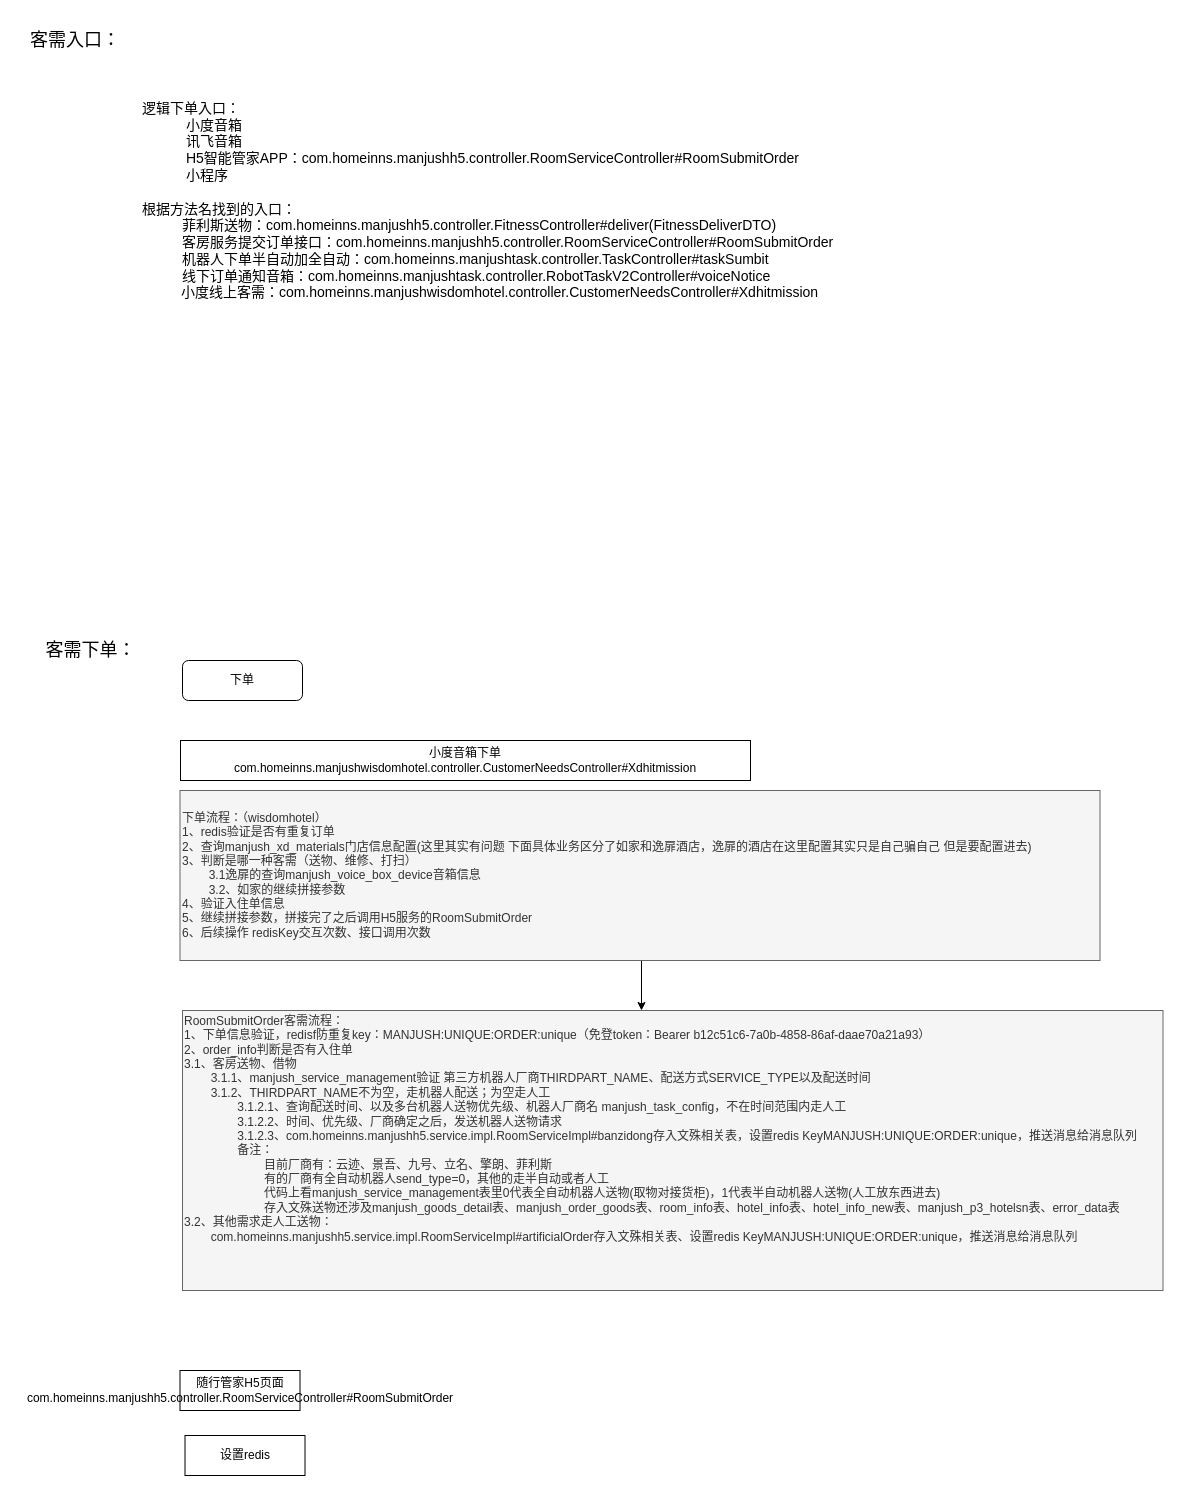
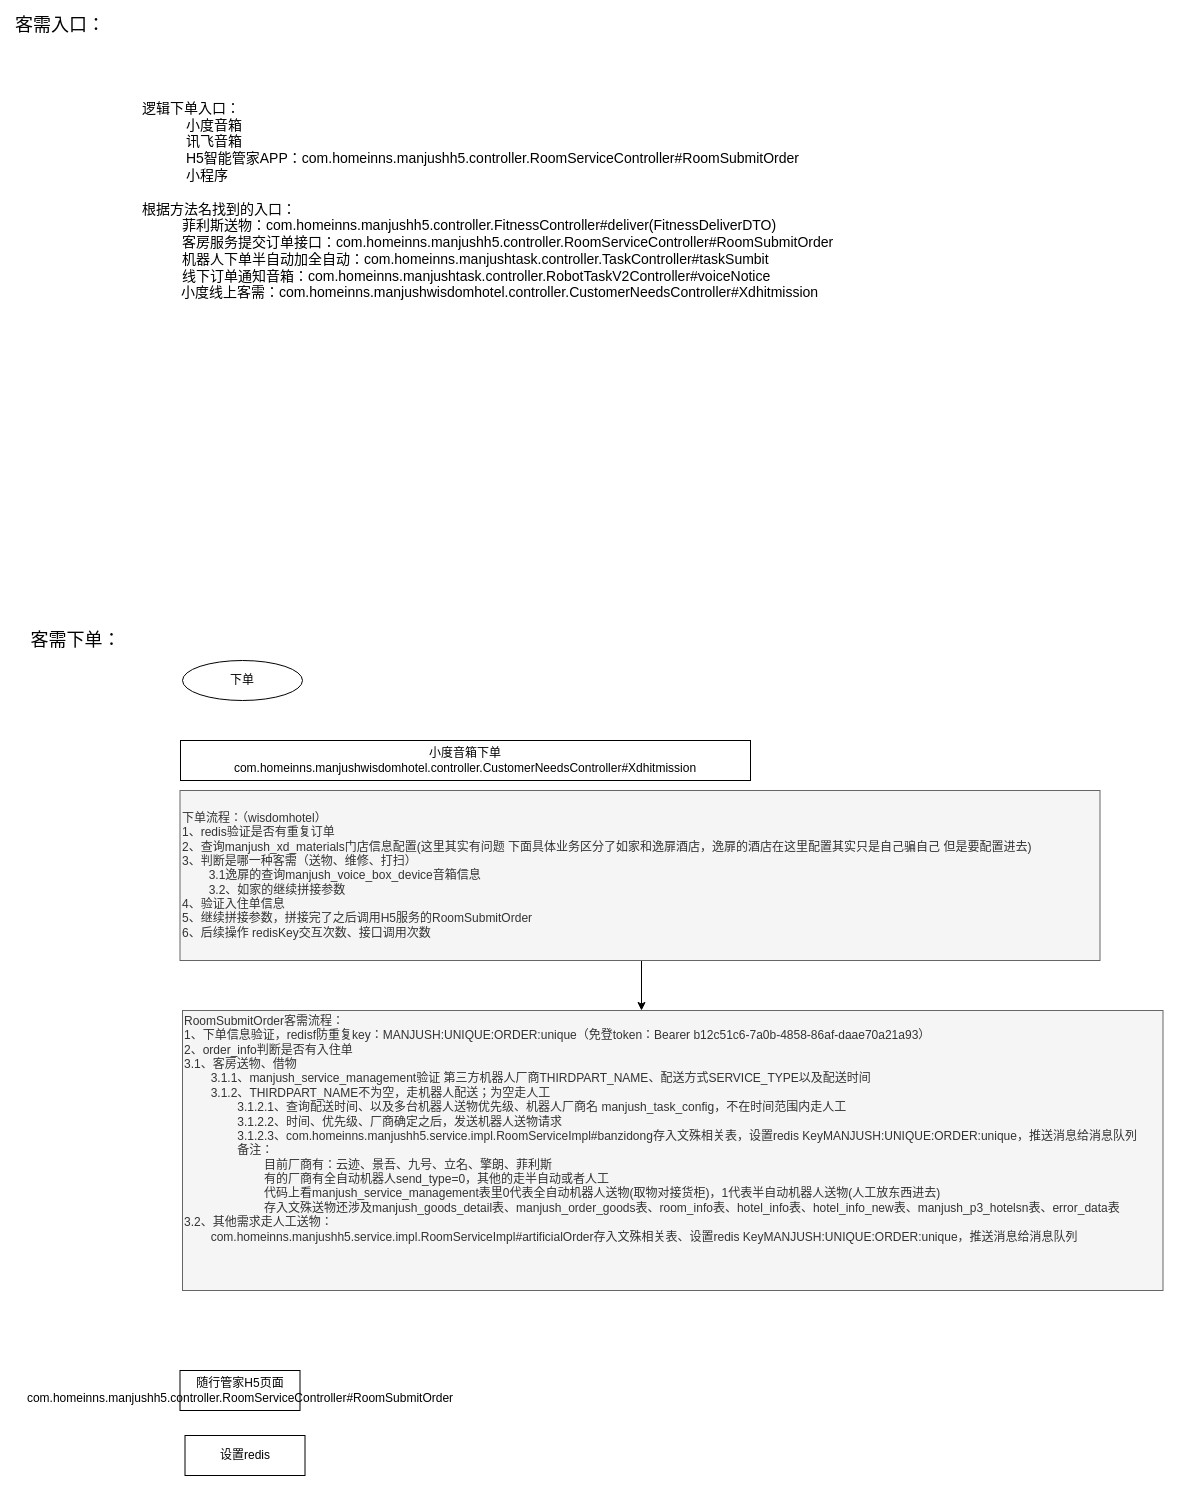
node "客需入口：": moved (76, 41) -> (61, 26)
node "客需下单：": moved (91, 651) -> (76, 641)
node "下单": shape rounded rectangle -> ellipse
